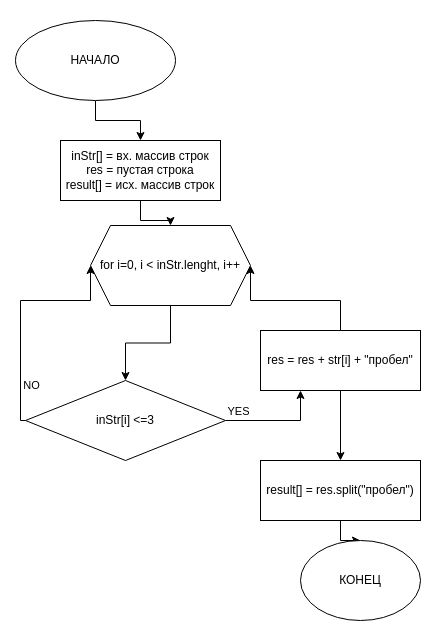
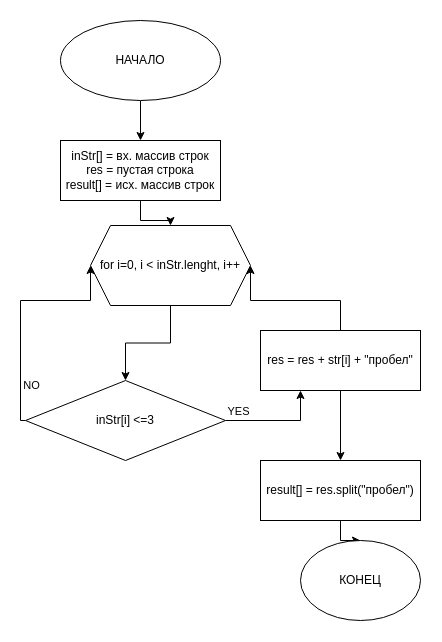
node "НАЧАЛО": moved (96, 61) -> (141, 61)
